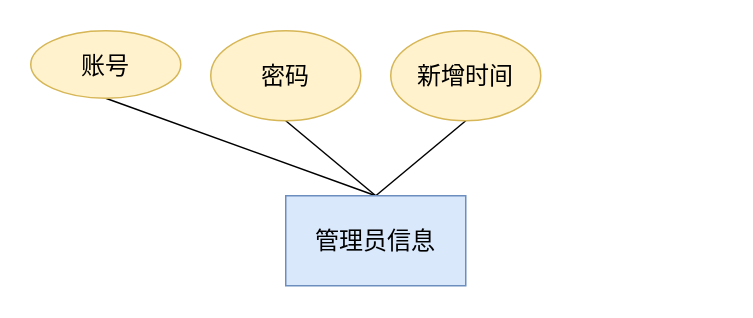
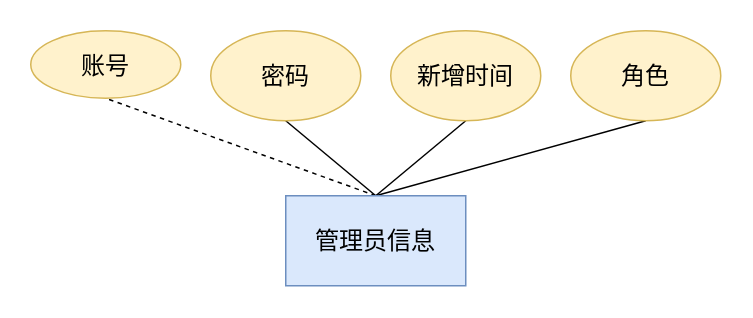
node "角色": added
edge "账号" -- "管理员信息": style solid -> dashed
edge "角色" -- "管理员信息": added
